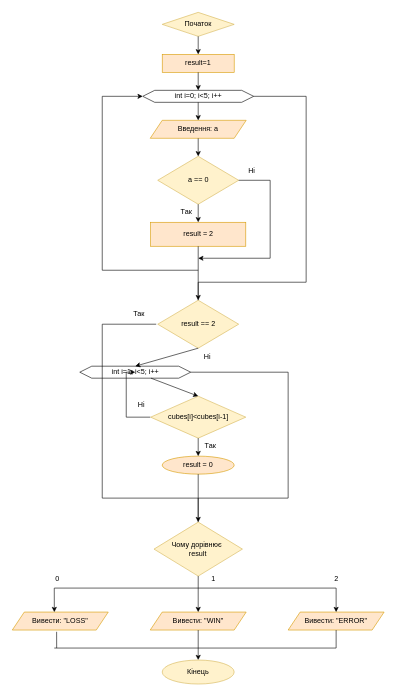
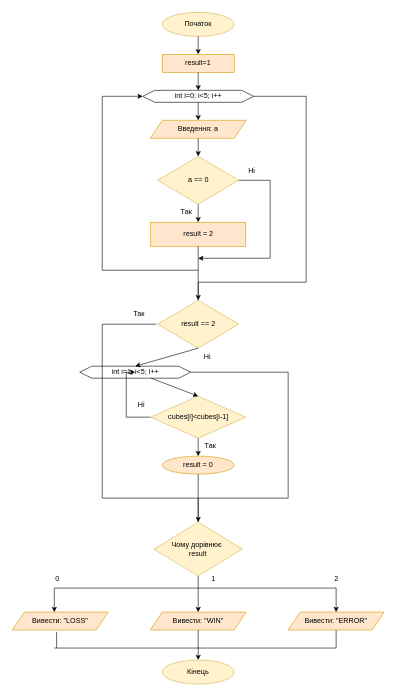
node "Початок": shape diamond -> ellipse
